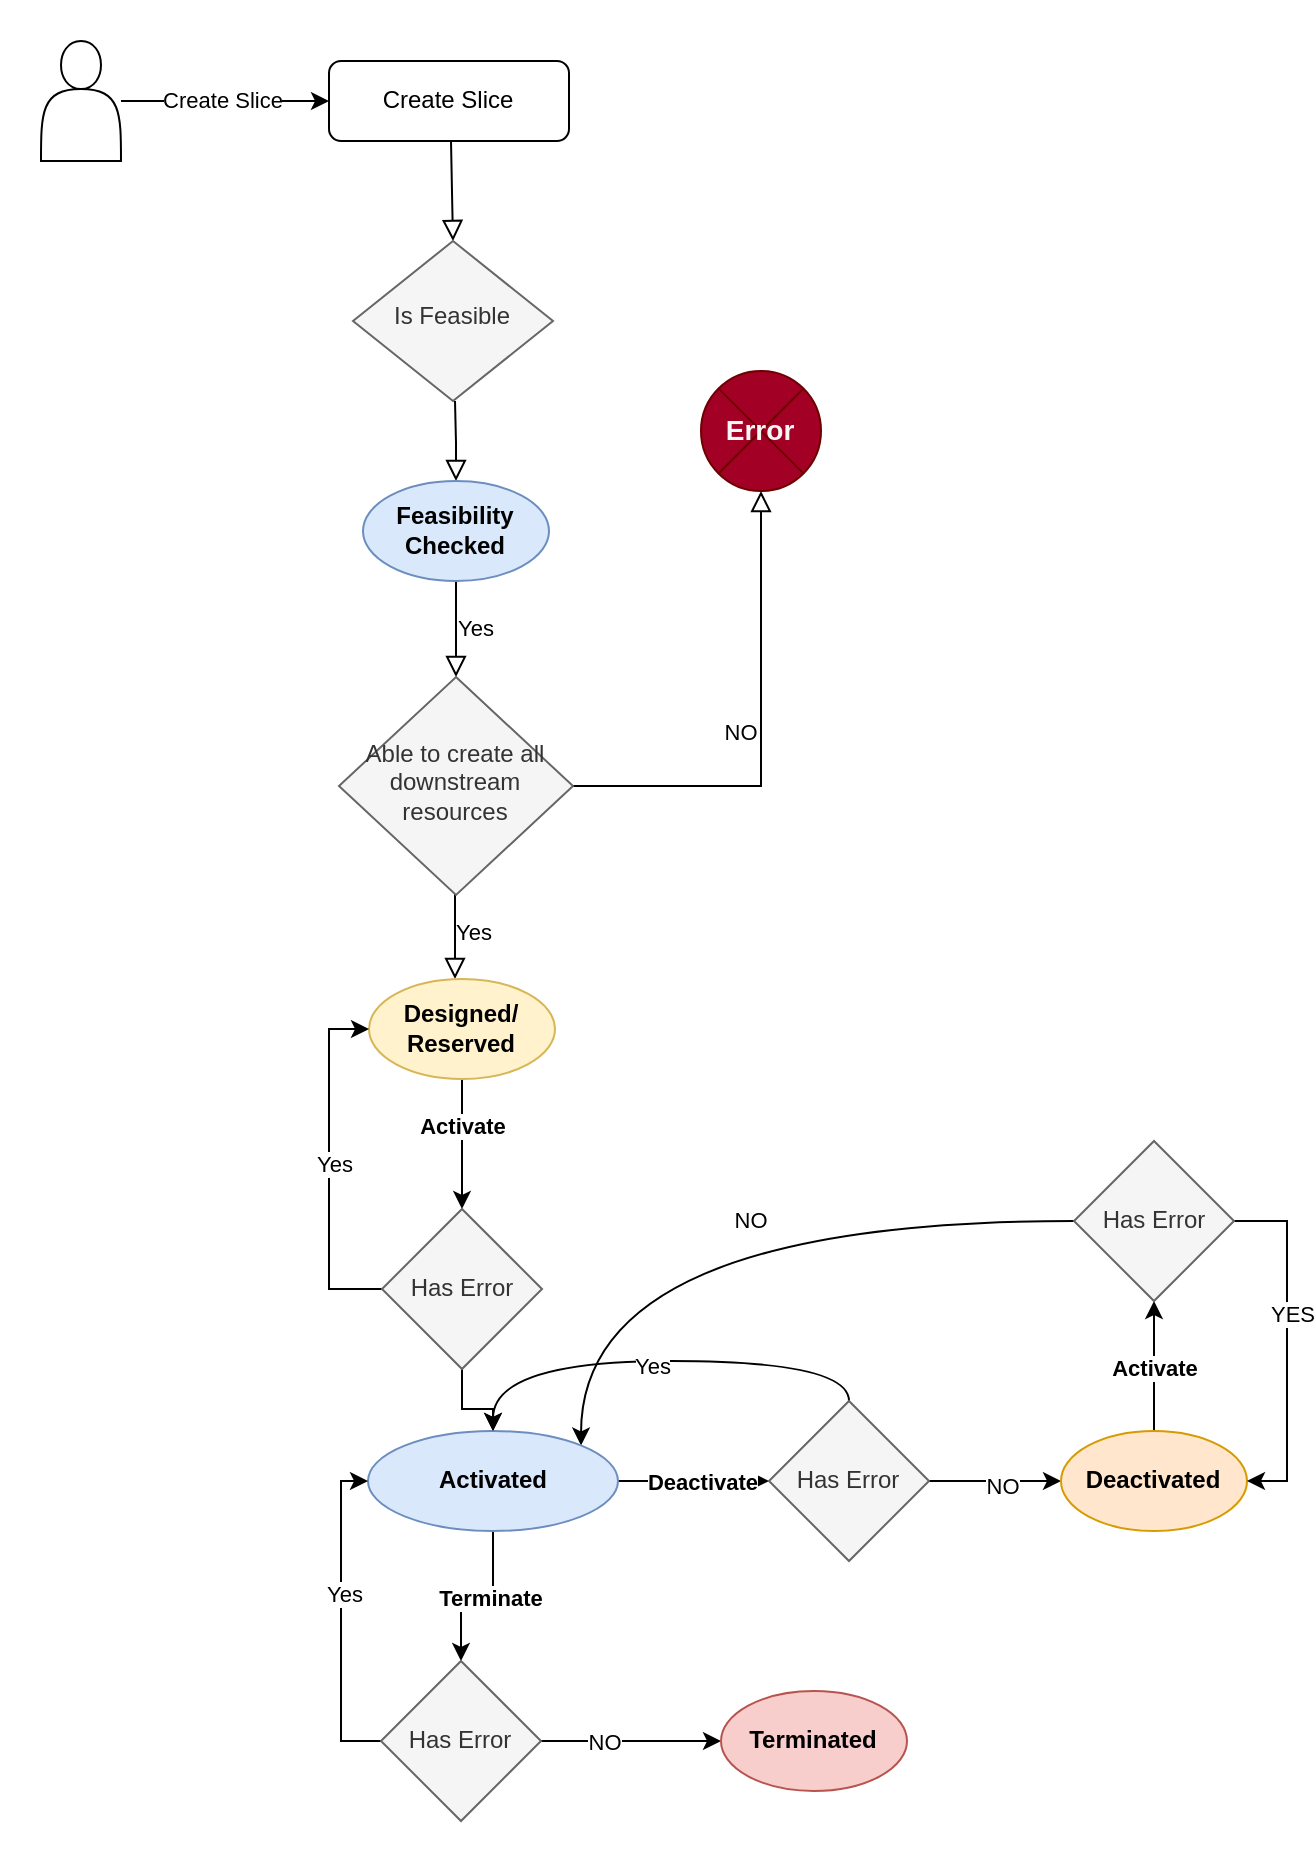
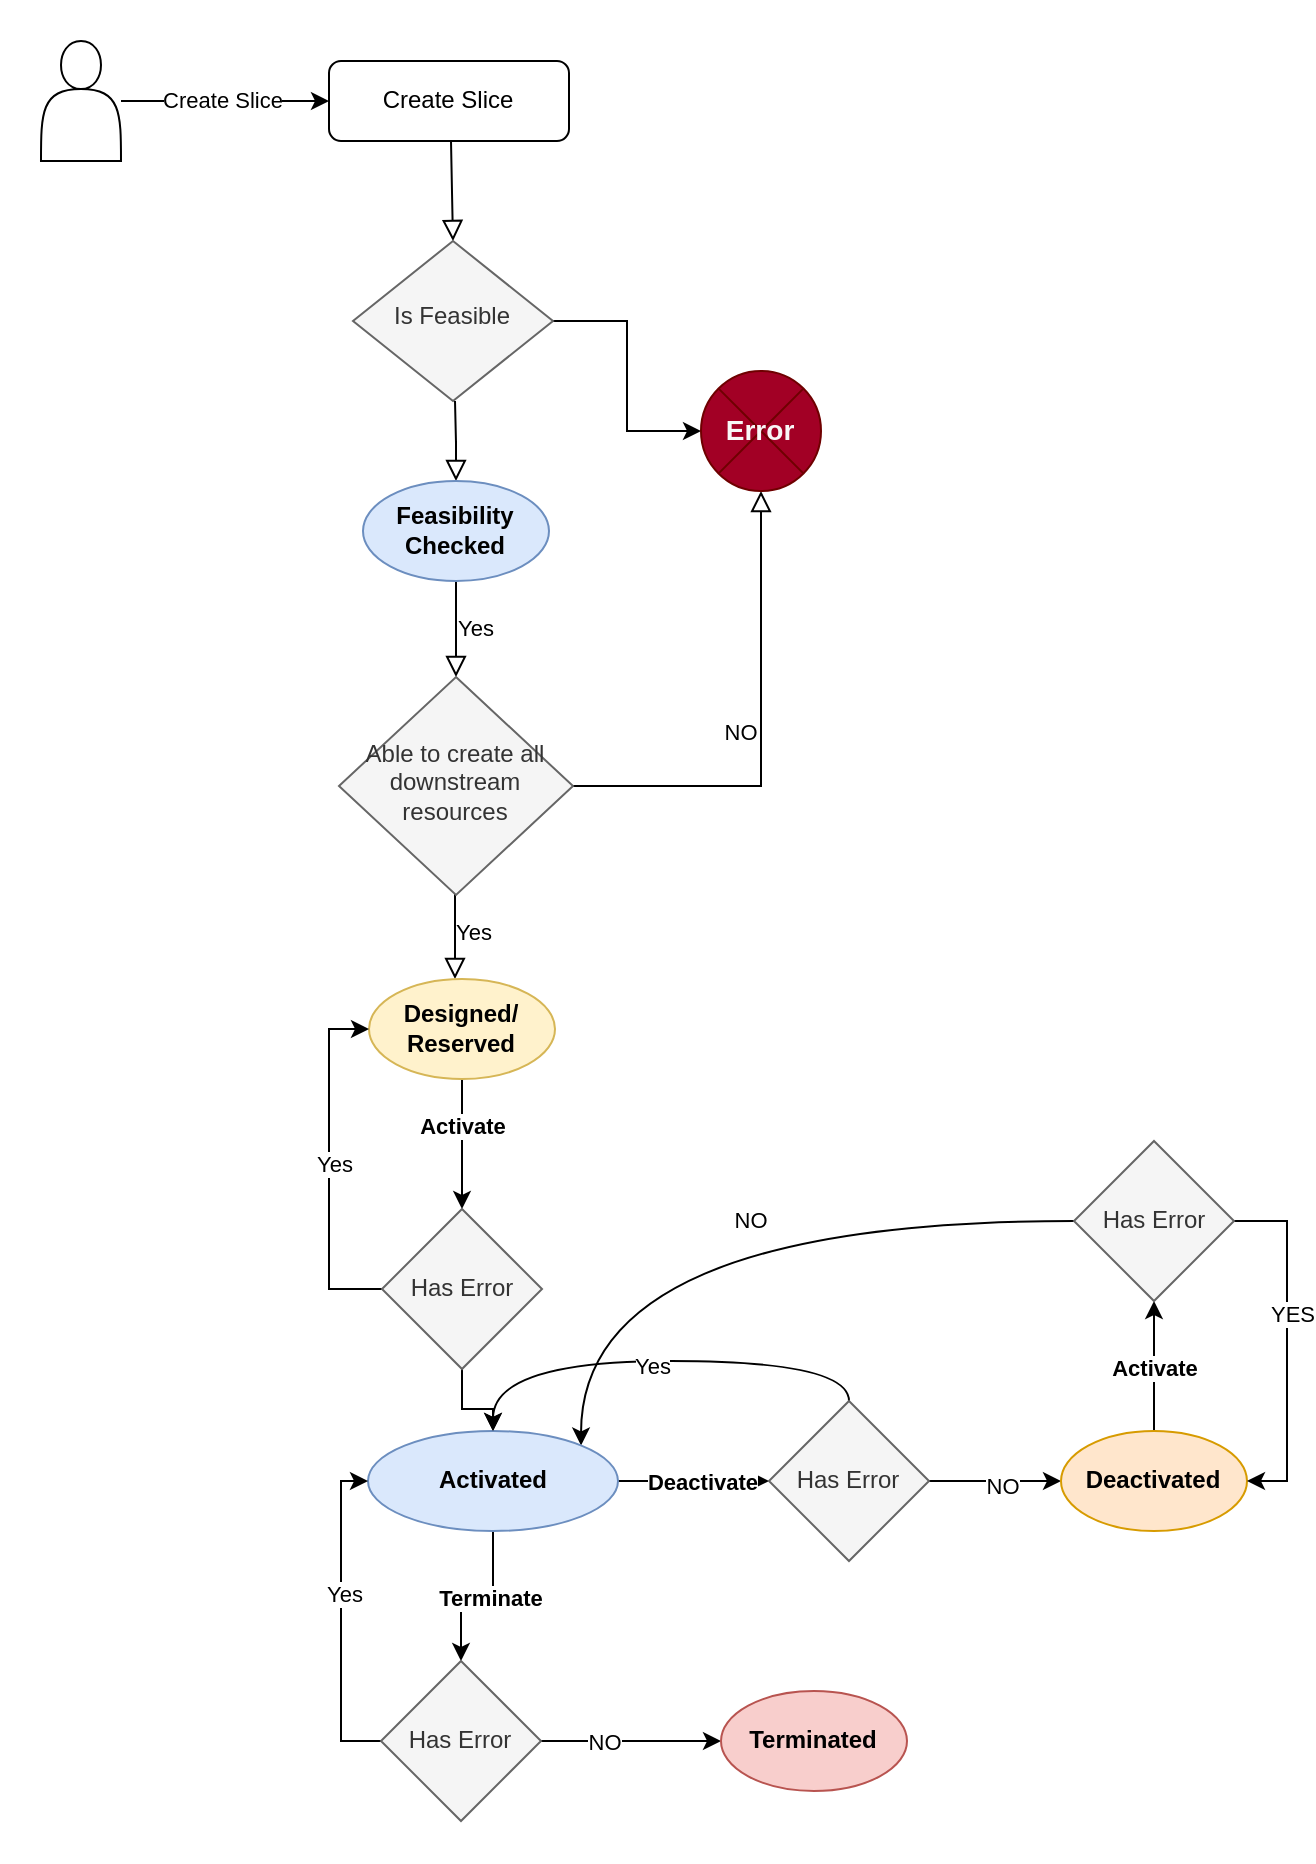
edge "Is Feasible" -> "Error": added
